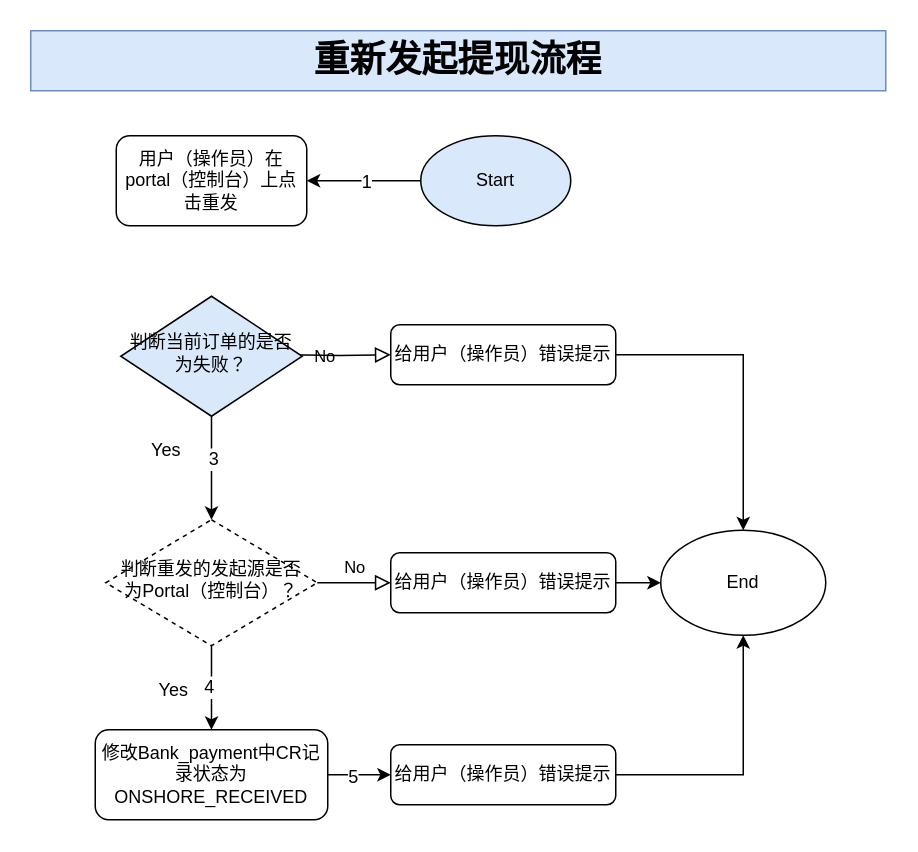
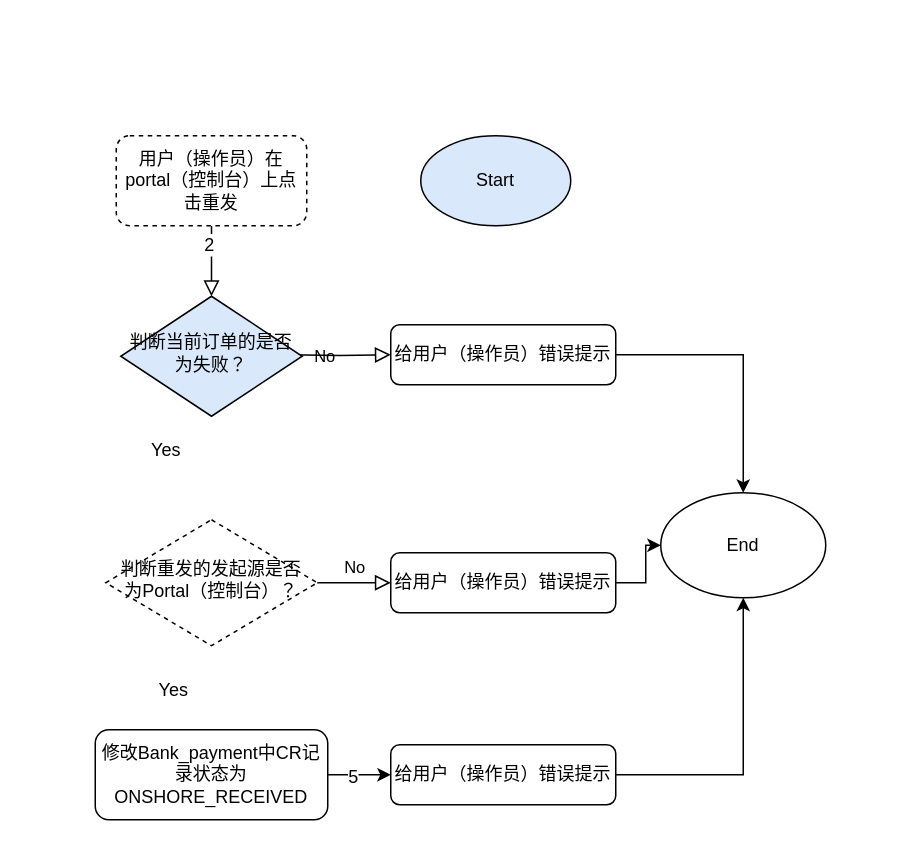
node "重新发起提现流程": removed
node "用户（操作员）在portal（控制台）上点击重发": style solid -> dashed
edge "Start" -> "用户（操作员）在portal（控制台）上点击重发": removed, label "1"
edge "用户（操作员）在portal（控制台）上点击重发" -> "判断当前订单的是否为失败？": added, label "2"
edge "判断当前订单的是否为失败？" -> "判断重发的发起源是否为Portal（控制台）？": removed, label "3"
node "End": moved (743, 583) -> (743, 545)
edge "判断重发的发起源是否为Portal（控制台）？" -> "修改Bank_payment中CR记录状态为ONSHORE_RECEIVED": removed, label "4"
